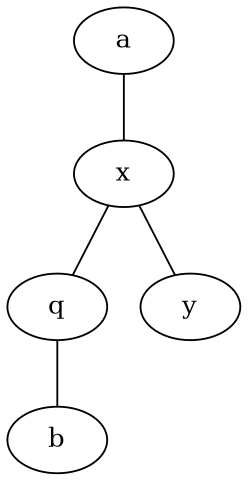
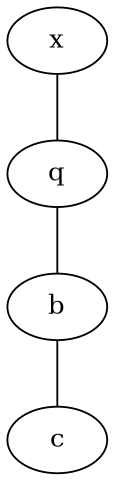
node "a": removed
node "y": removed
node "c": added
